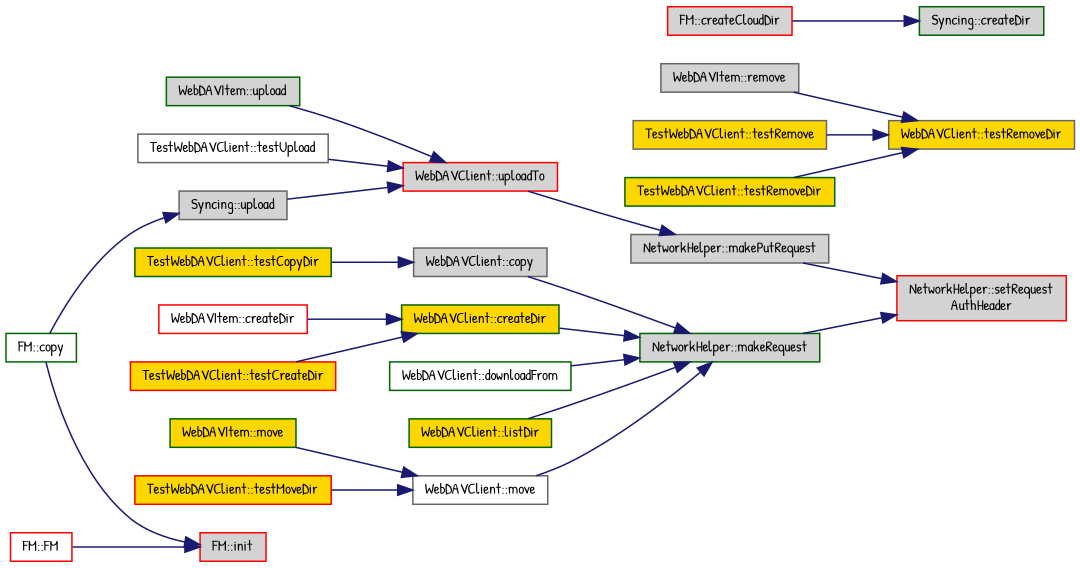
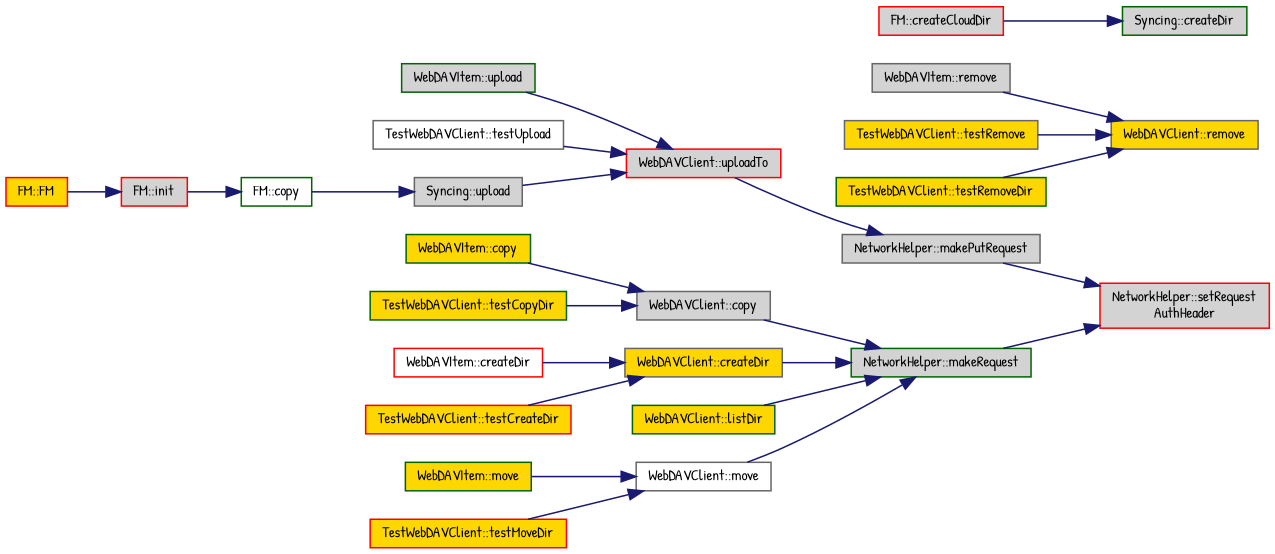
node "WebDAVClient::testRemoveDir": label "WebDAVClient::testRemoveDir" -> "WebDAVClient::remove"
node "WebDAVItem::copy": added
node "WebDAVClient::createDir": color darkgreen -> gray40
node "WebDAVClient::downloadFrom": removed
edge "FM::copy" -> "FM::init": reversed
node "FM::FM": fillcolor white -> gold
